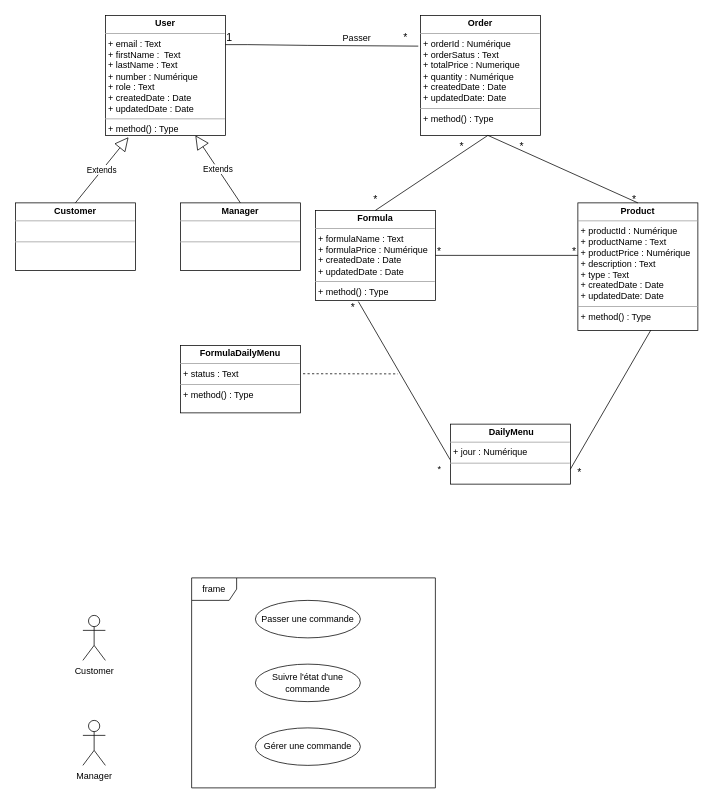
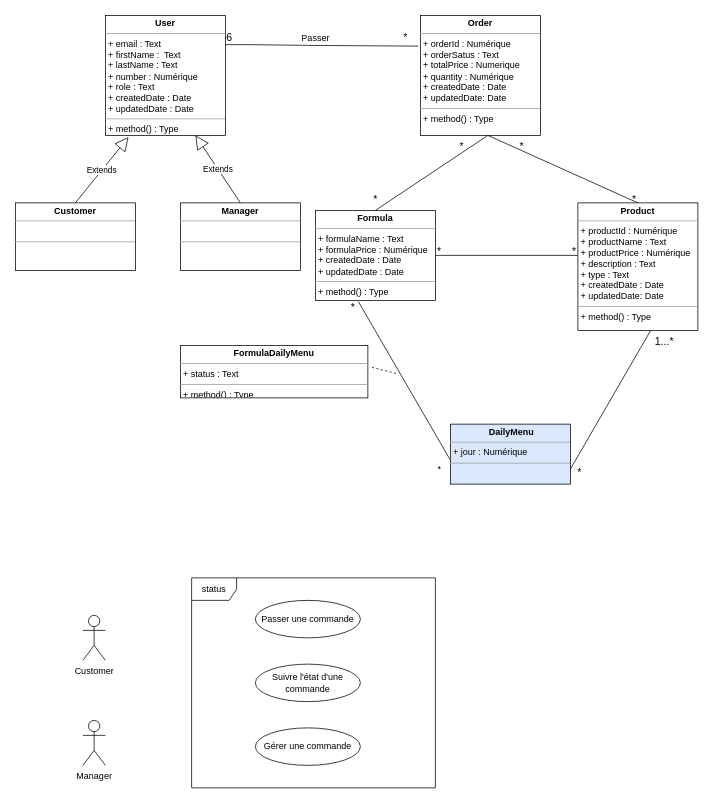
node "1": label "1" -> "6"
node "Passer": moved (357, 38) -> (315, 38)
node "1...*": added
node "FormulaDailyMenu + status : Text + method() : Type": size 120x68 -> 188x53
node "DailyMenu + jour : Numérique": fillcolor #ffffff -> #dae8fc
node "frame": label "frame" -> "status"
